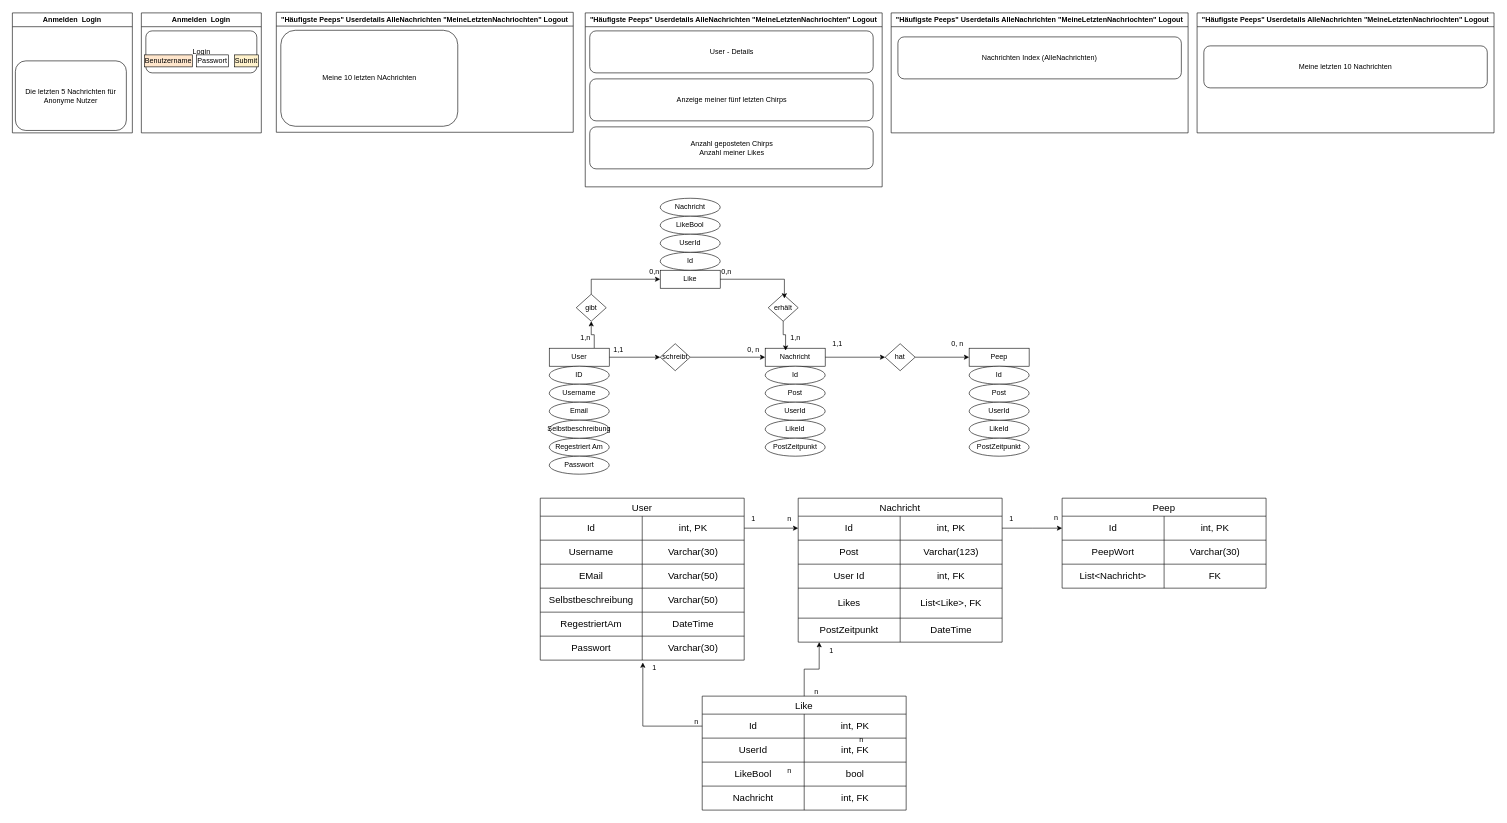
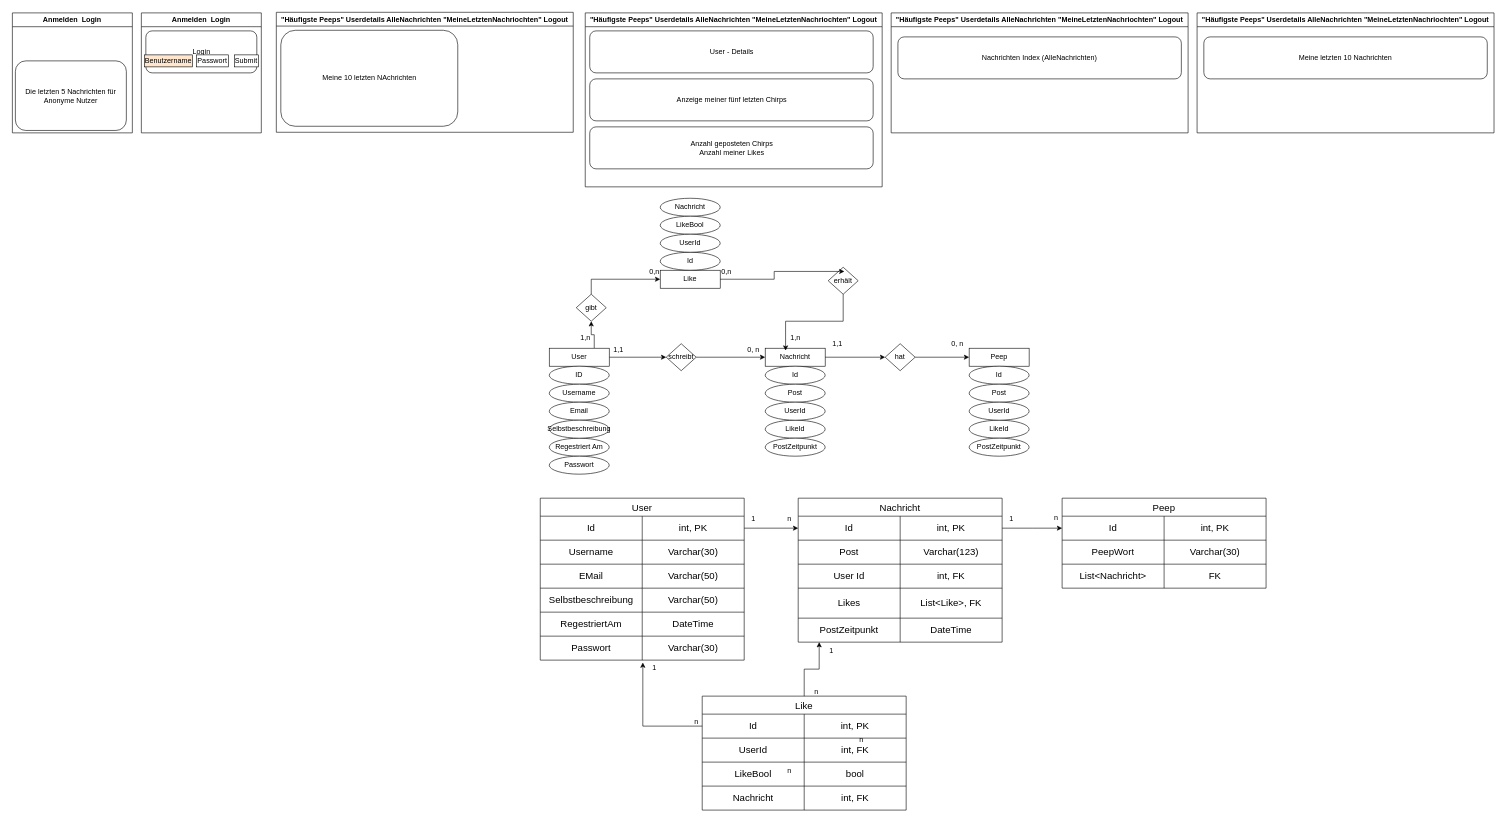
node "Submit": fillcolor #fff2cc -> #ffffff
node "Meine letzten 10 Nachrichten": moved (1346, 67) -> (1346, 58)
node "erhält": moved (783, 308) -> (843, 281)
node "schreibt": moved (675, 357) -> (681, 357)
